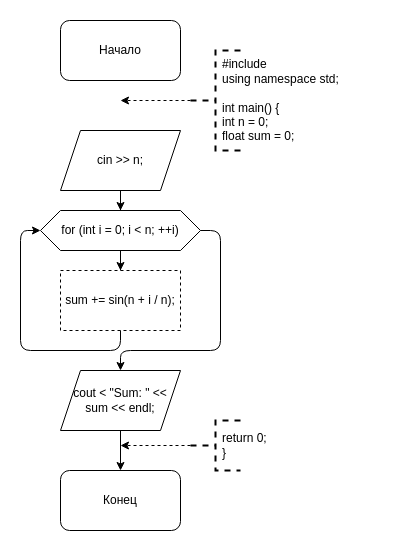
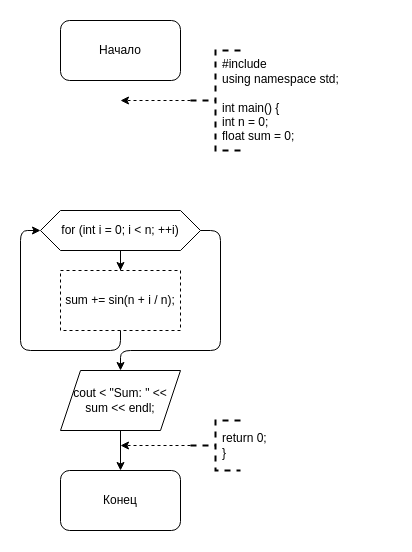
node "cin >> n;": removed
edge "cin >> n;" -> "for (int i = 0; i < n; ++i)": removed
